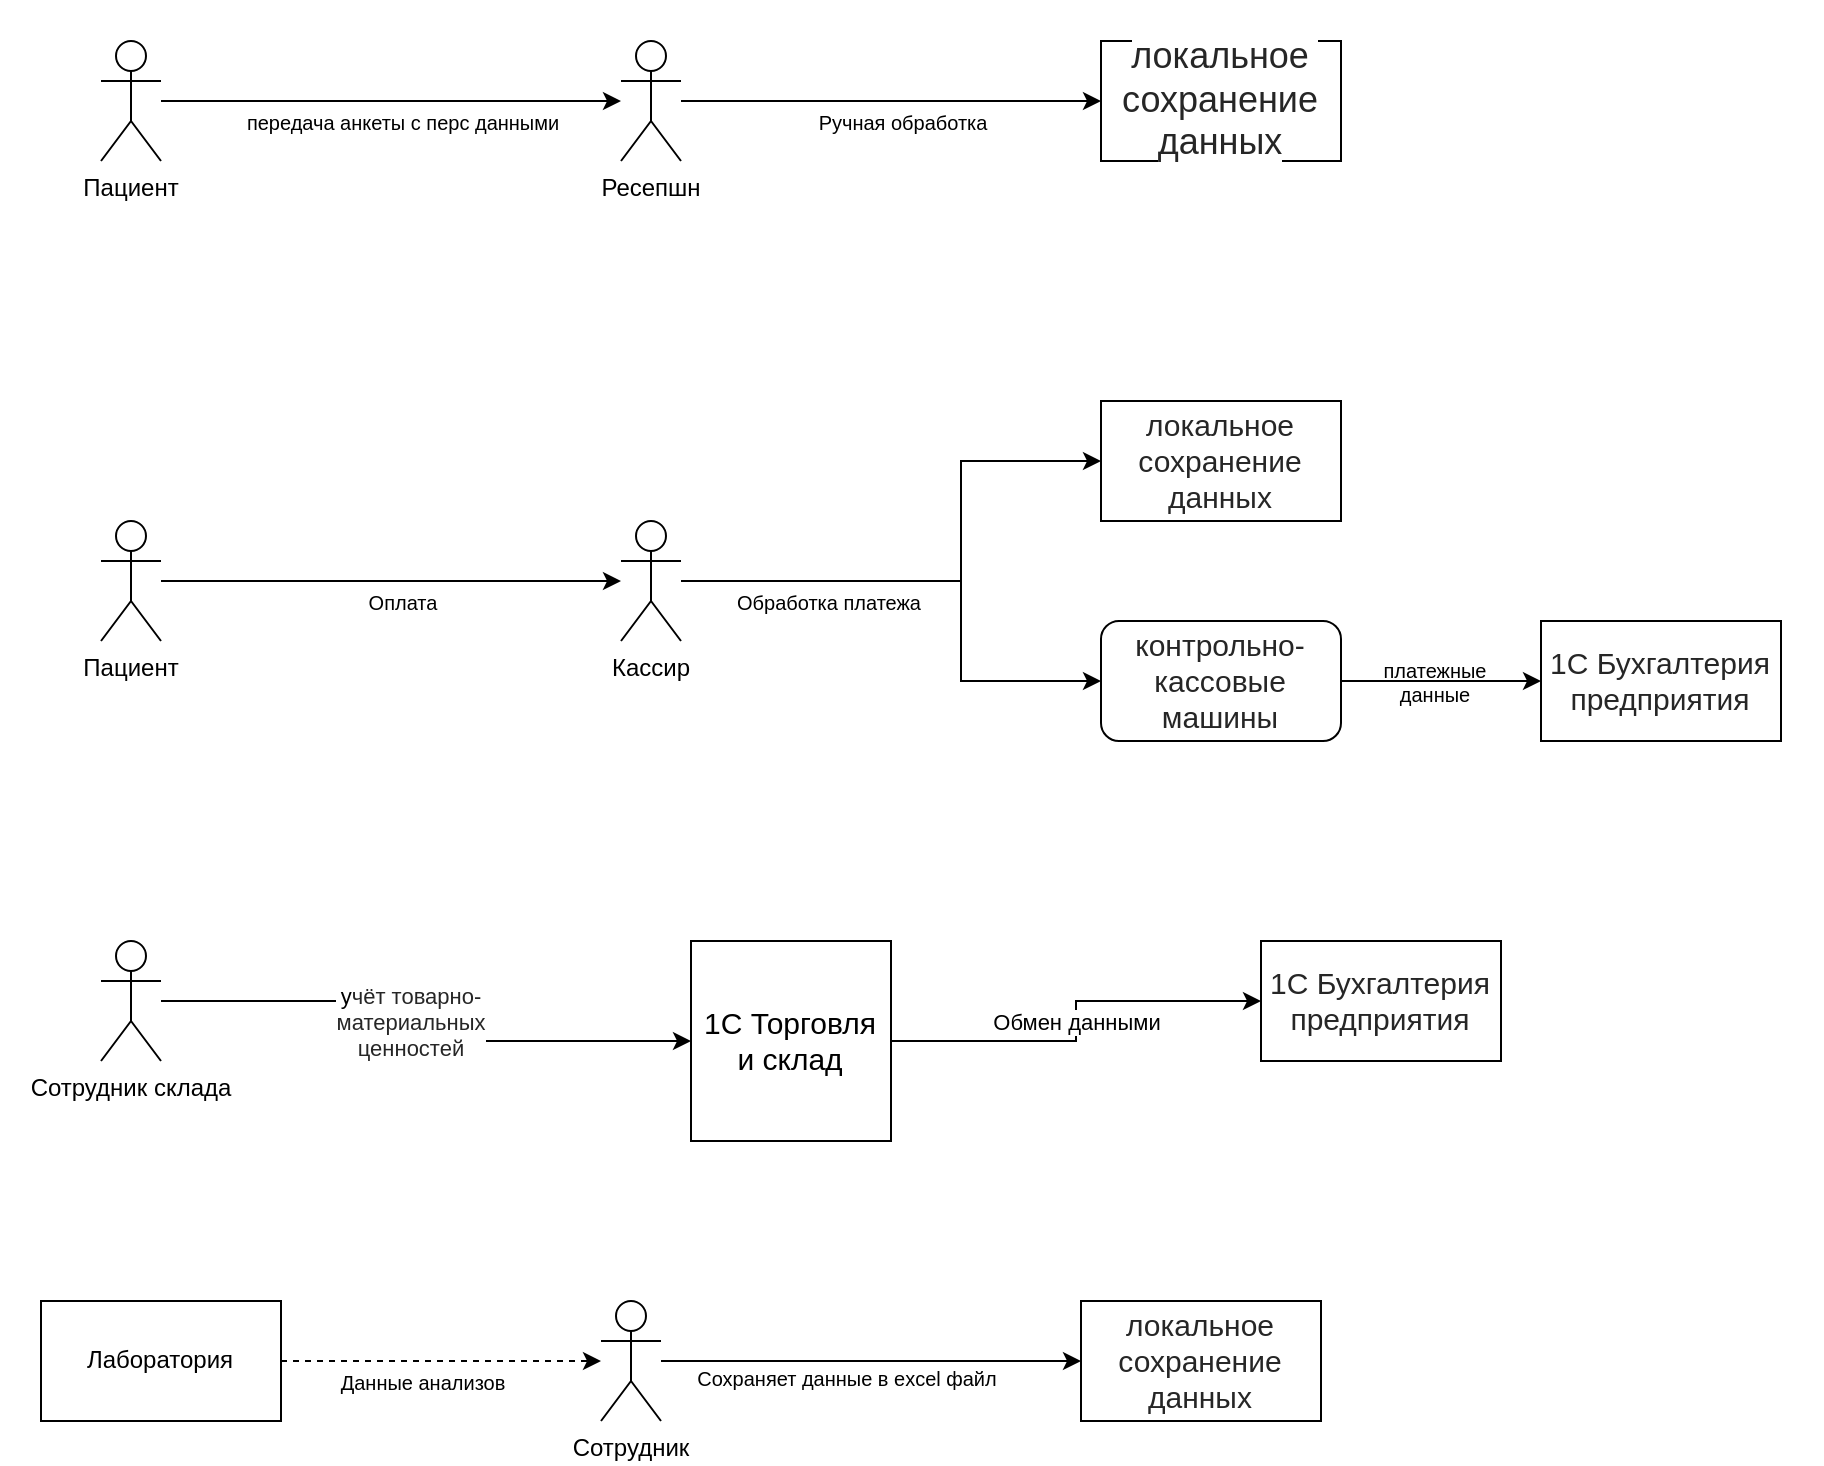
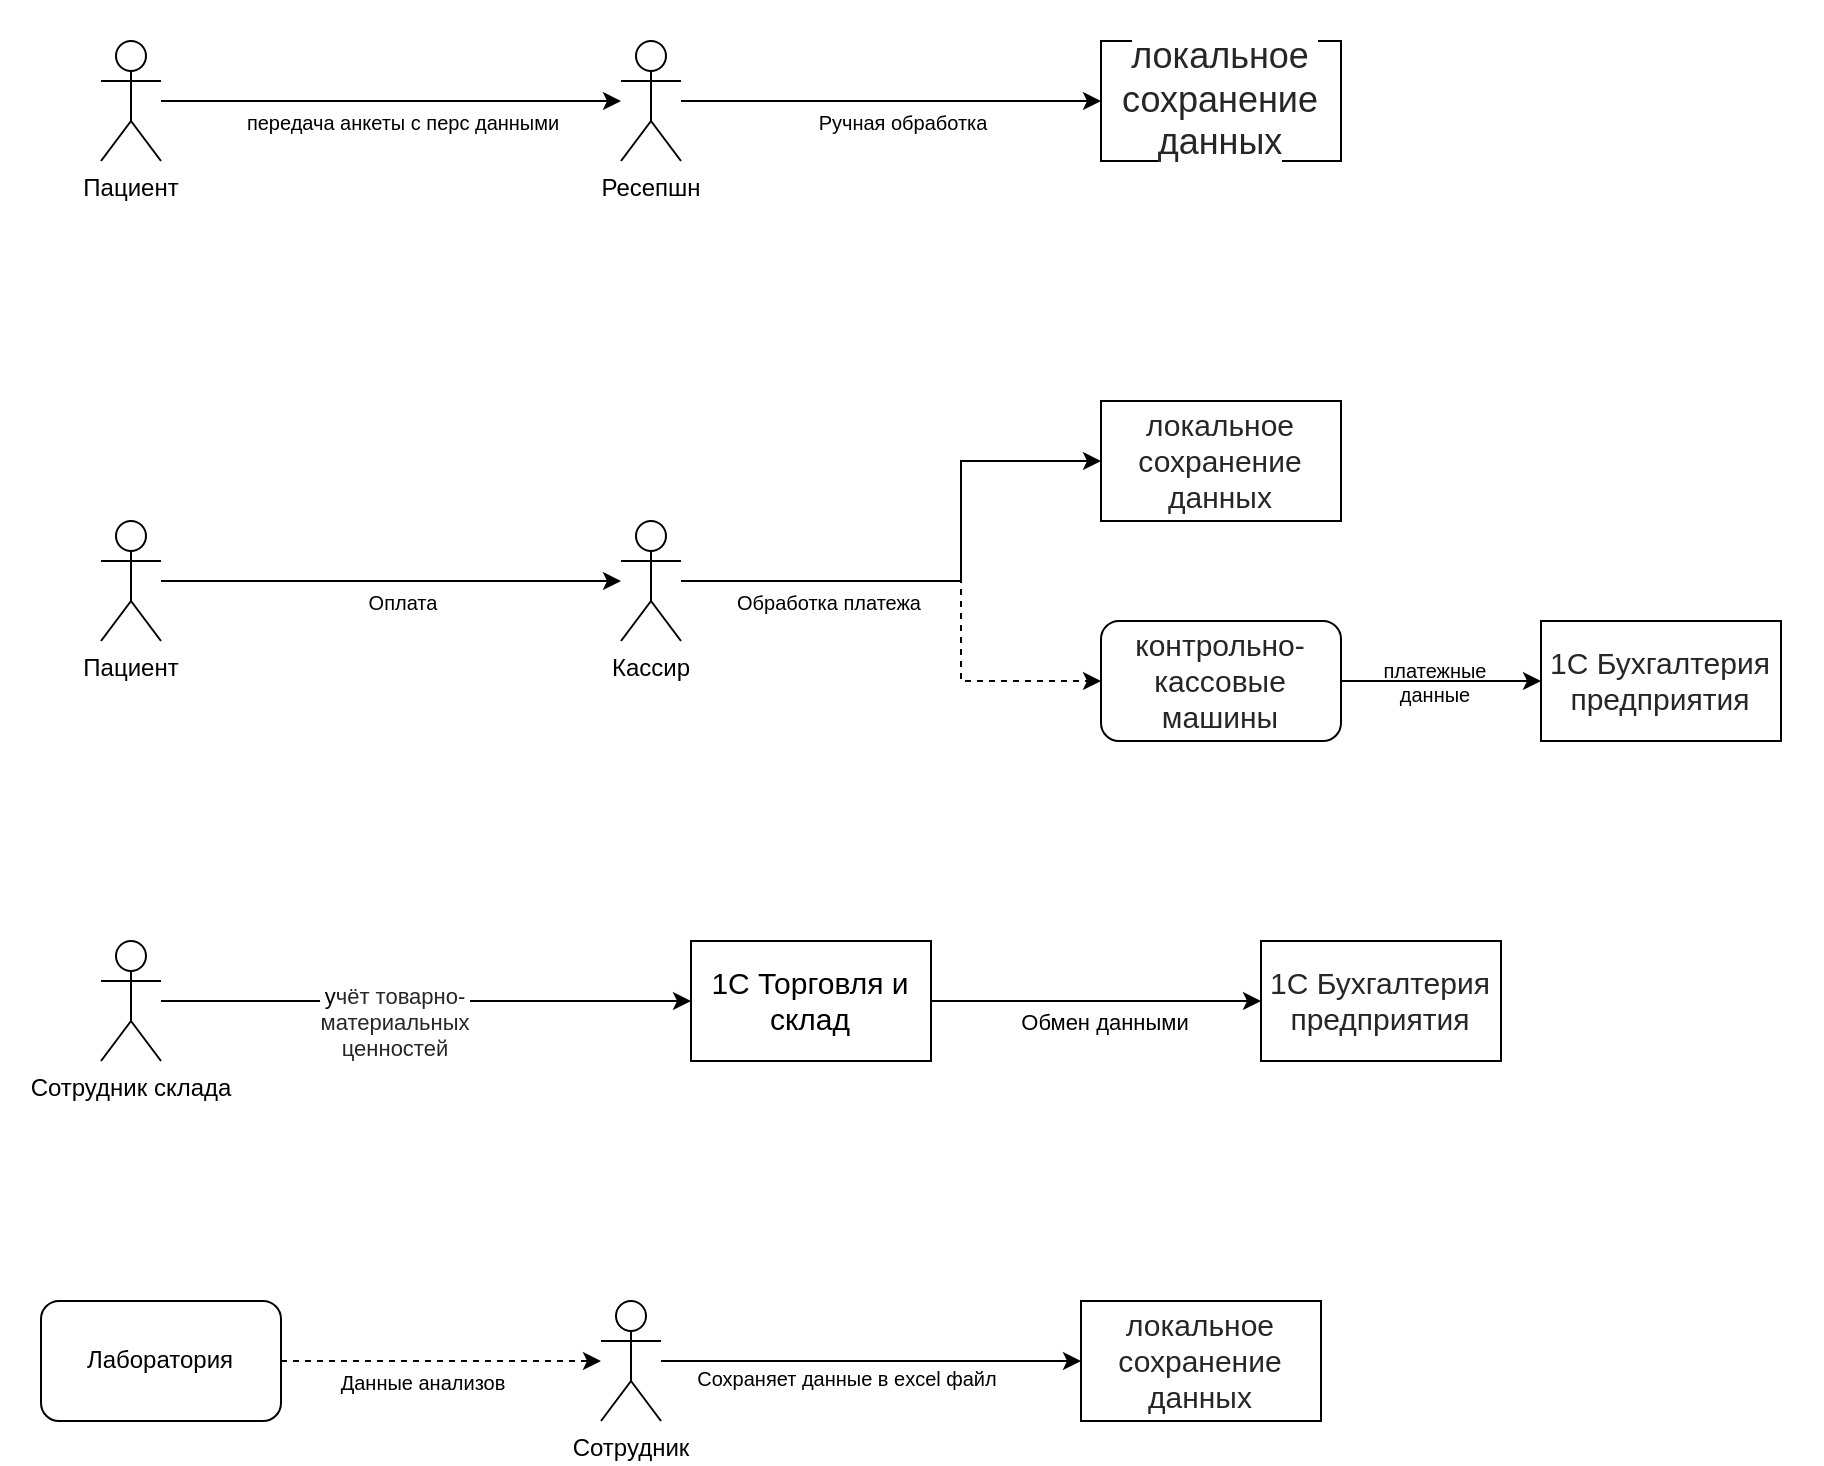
edge "Кассир" -> "контрольно-кассовые машины": style solid -> dashed
node "1С Торговля и склад": size 200x200 -> 240x120
node "Лаборатория": shape rectangle -> rounded rectangle
